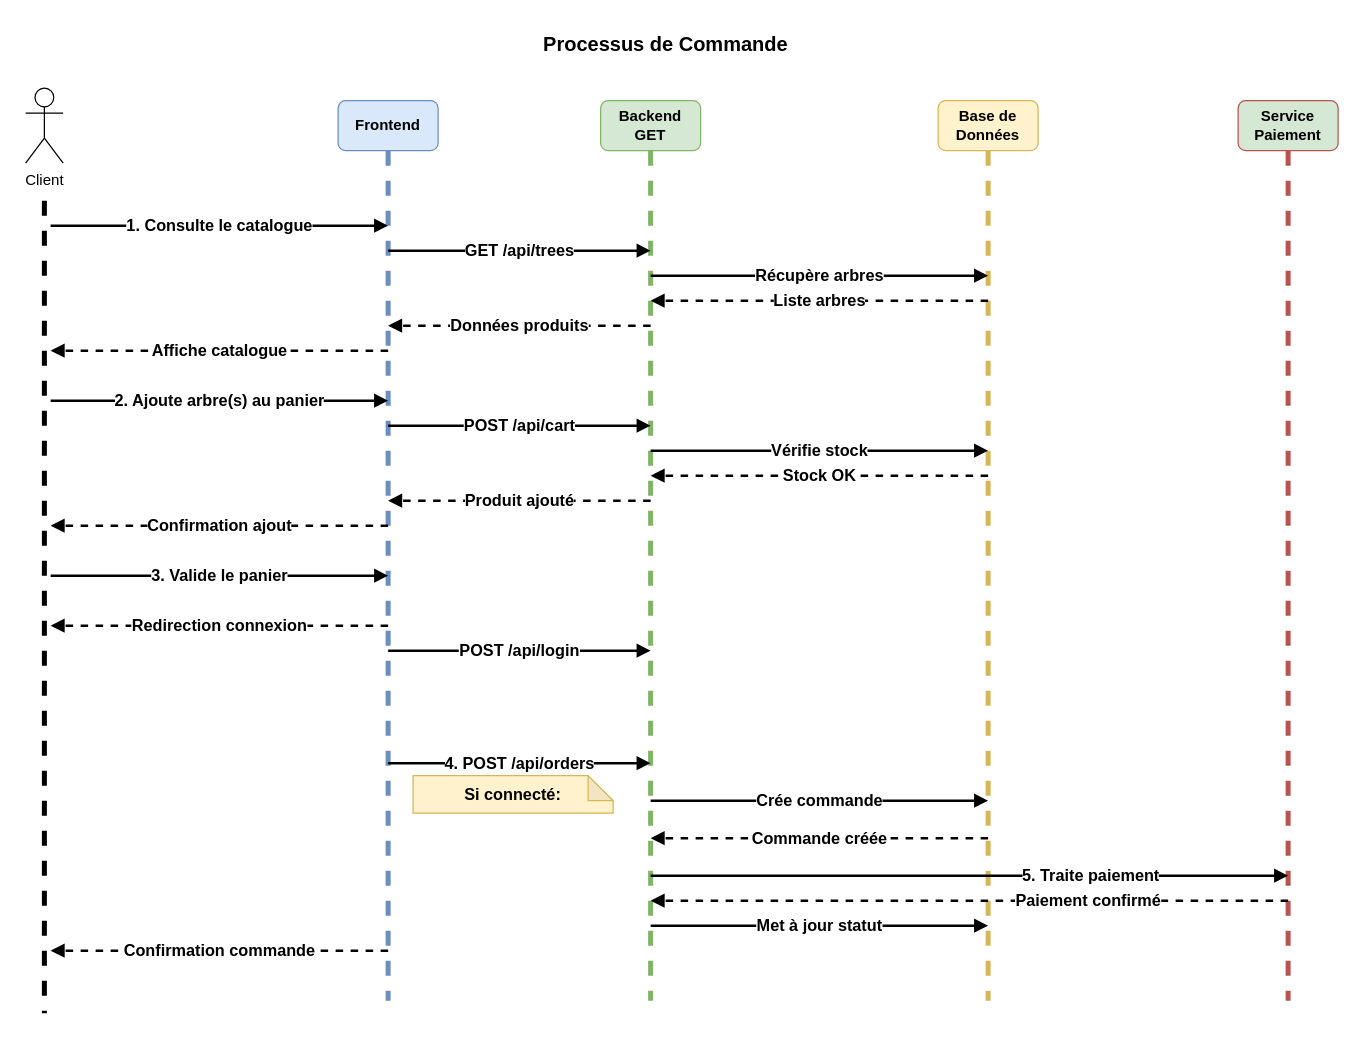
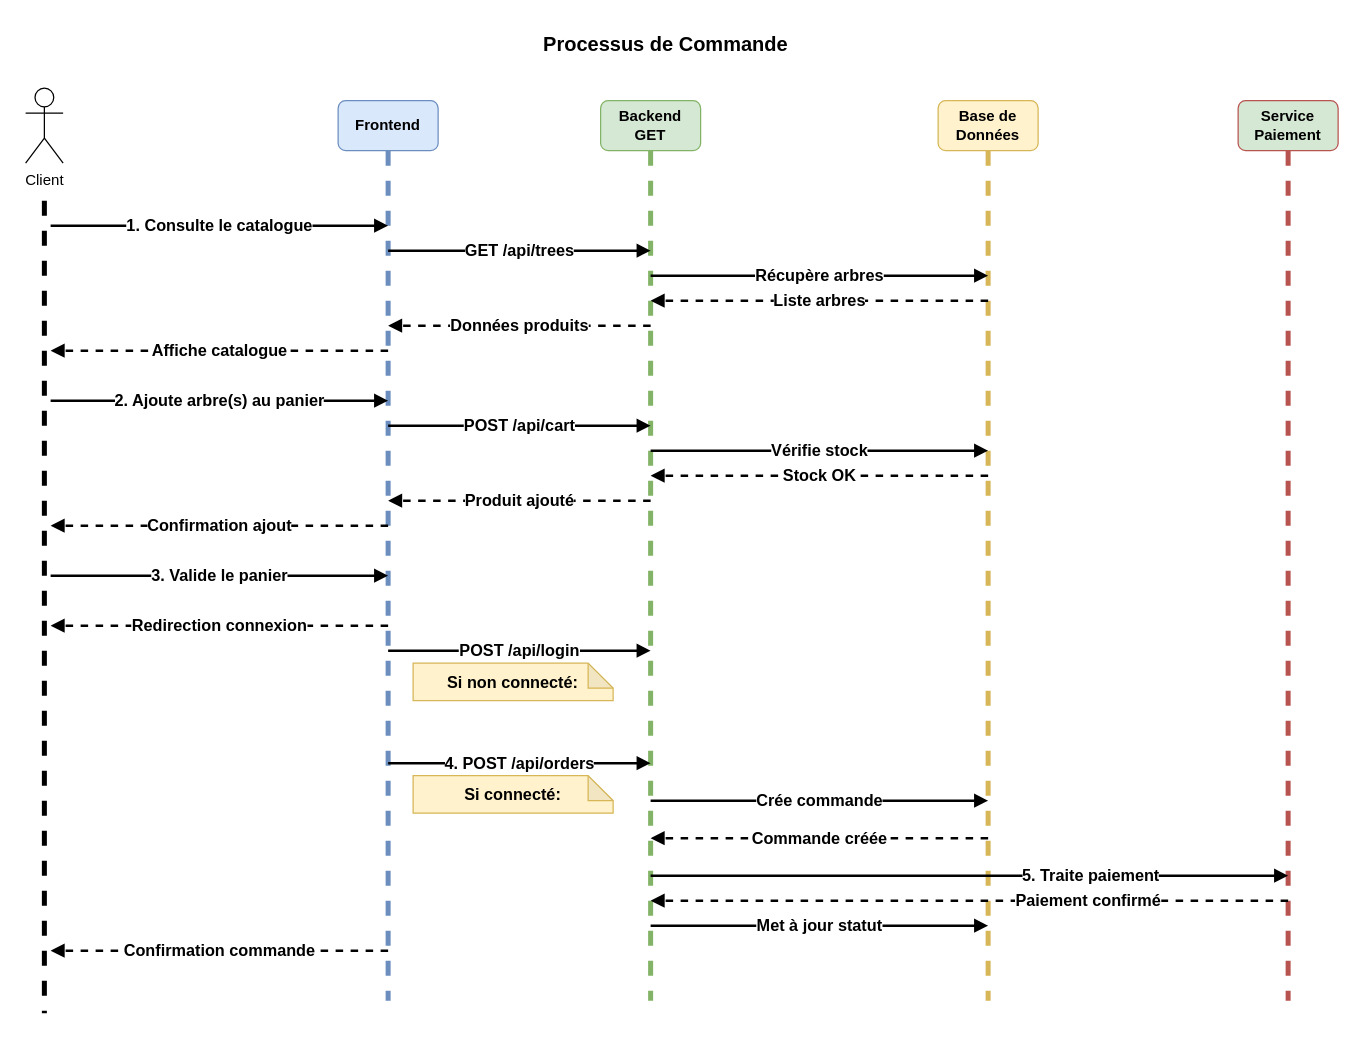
node "Si non connecté:": added
